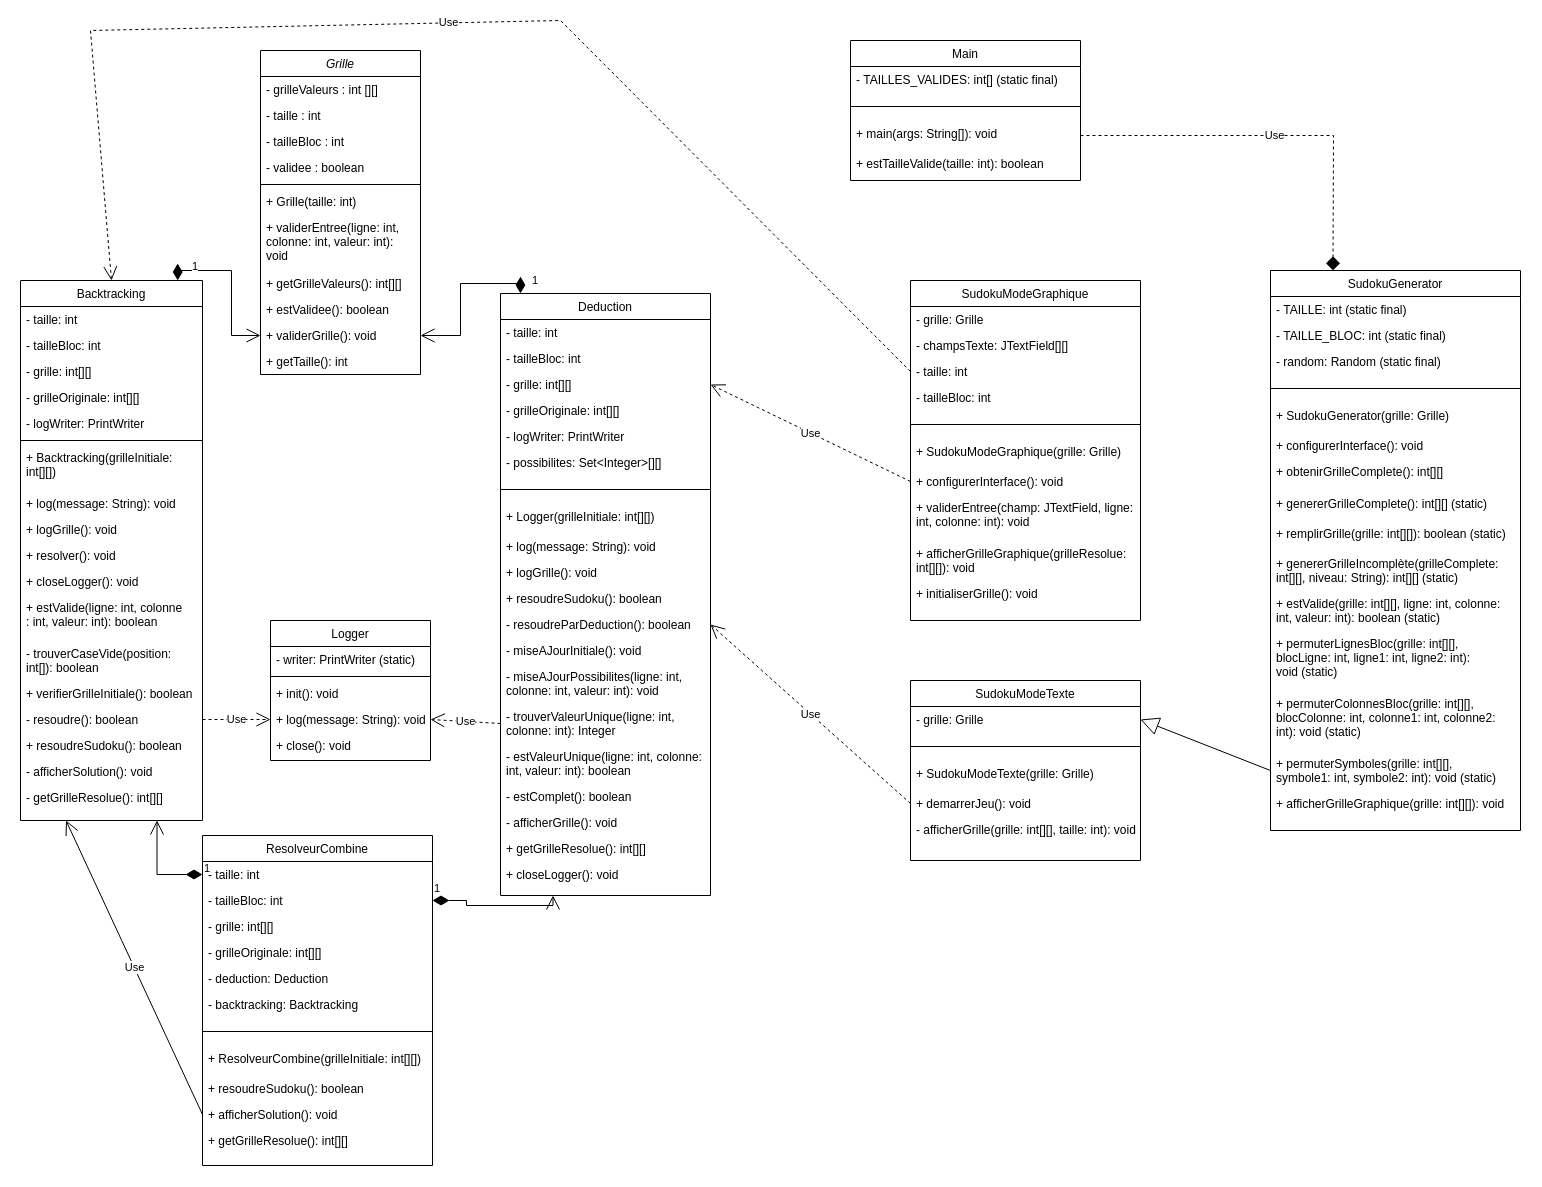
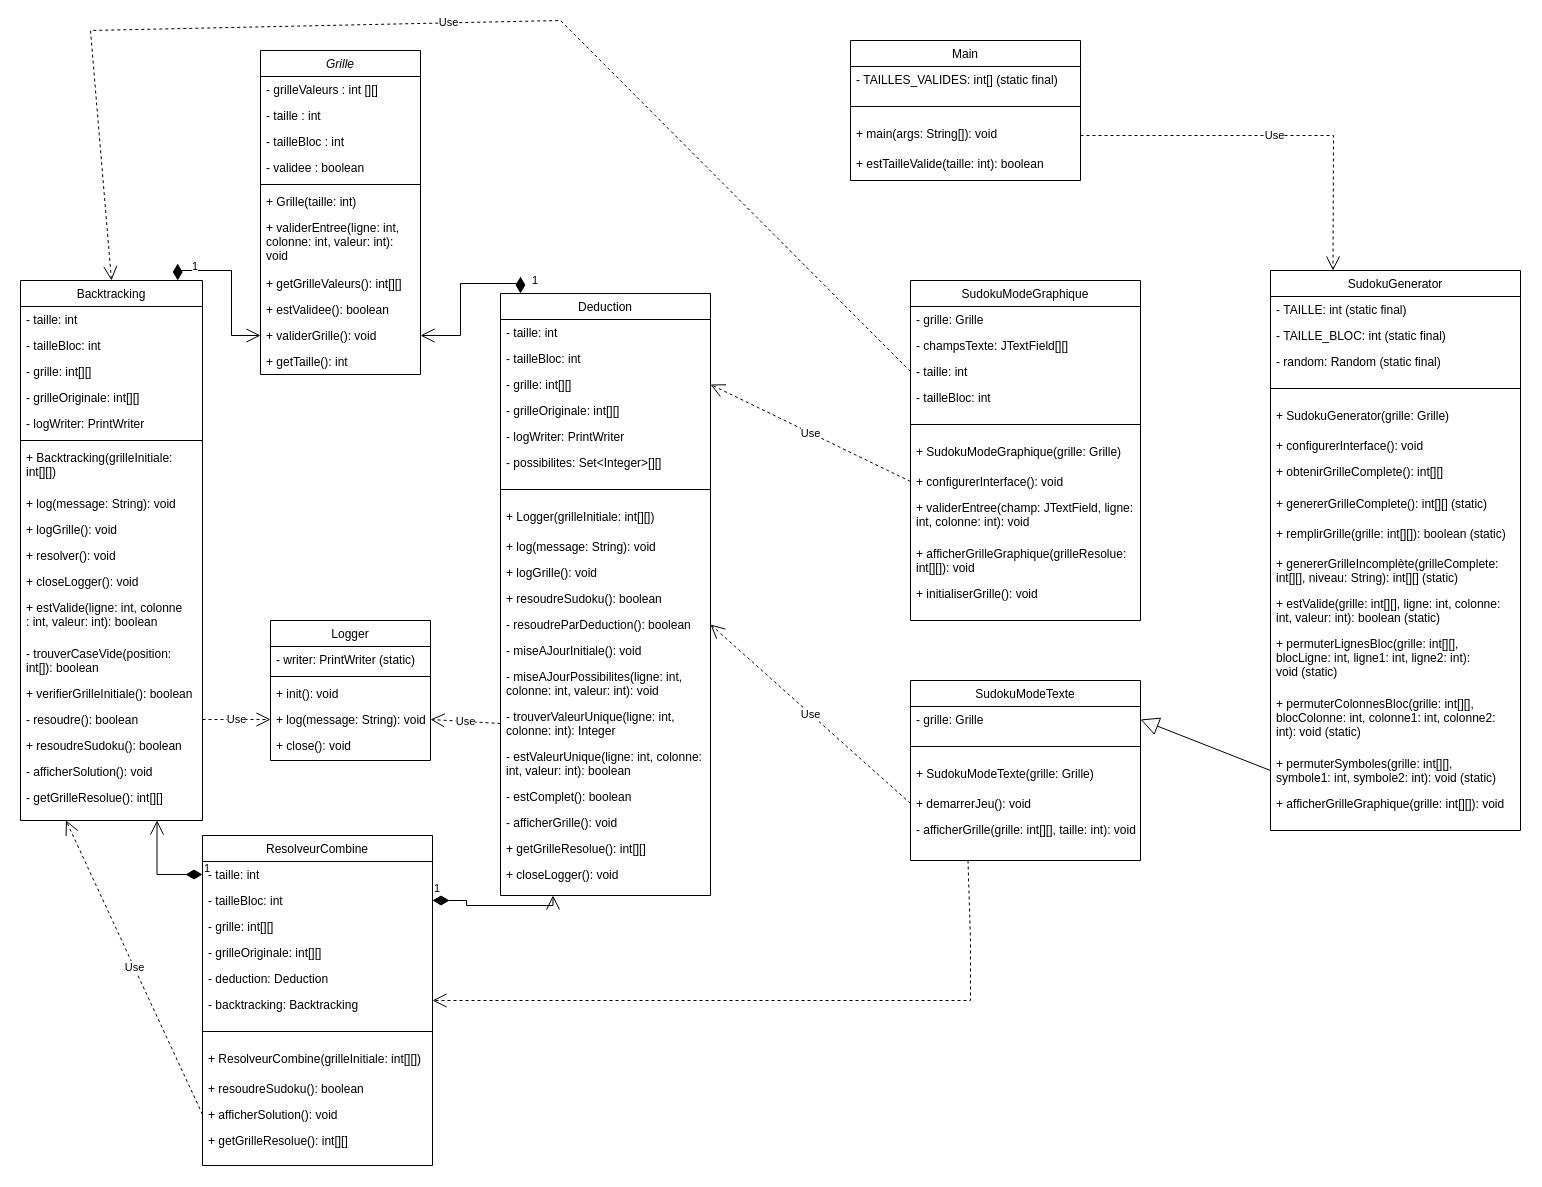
edge "+ main(args: String[]): void" -> "SudokuGenerator": arrowhead diamond -> open
edge "SudokuModeTexte" -> "ResolveurCombine": added
edge "+ afficherSolution(): void" -> "Backtracking": style solid -> dashed
